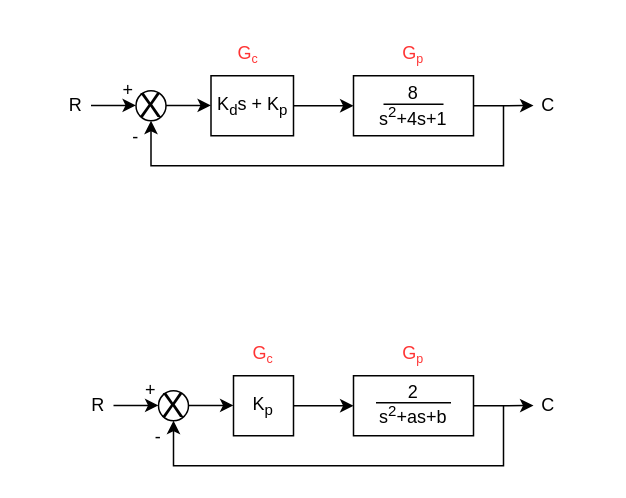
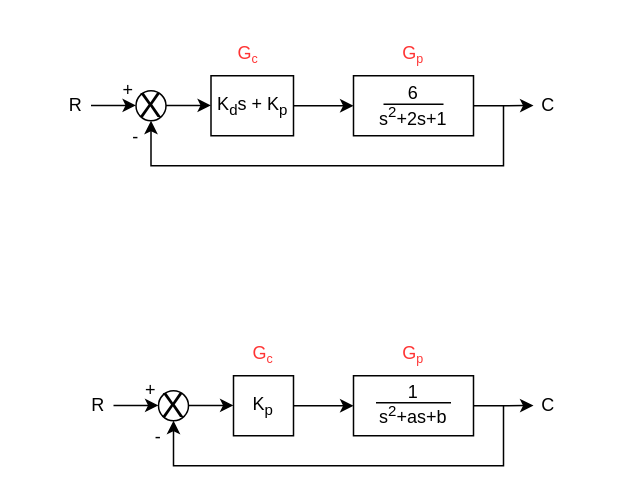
node "8": label "8" -> "6"
node "s2+4s+1": label "s2+4s+1" -> "s2+2s+1"
node "2": label "2" -> "1"
